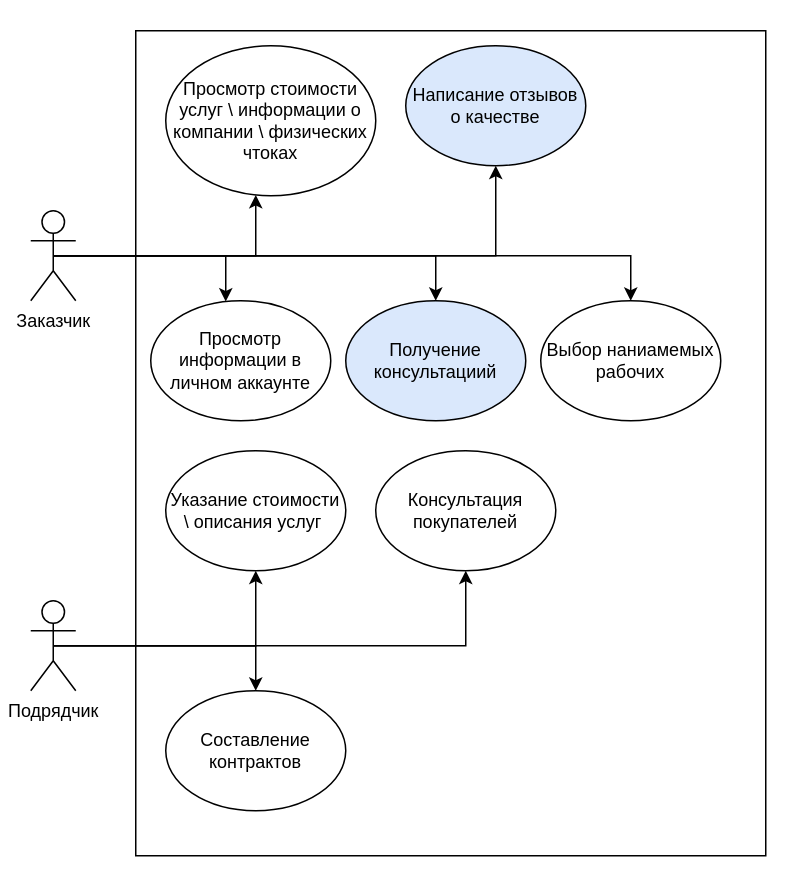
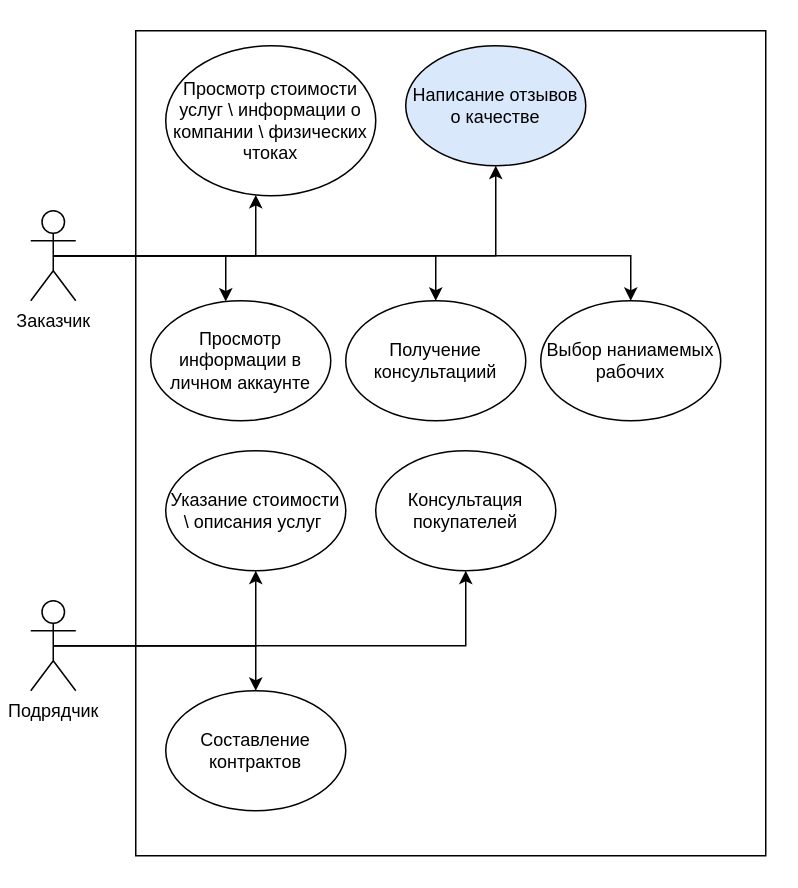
node "Получение консультациий": fillcolor #dae8fc -> #ffffff
